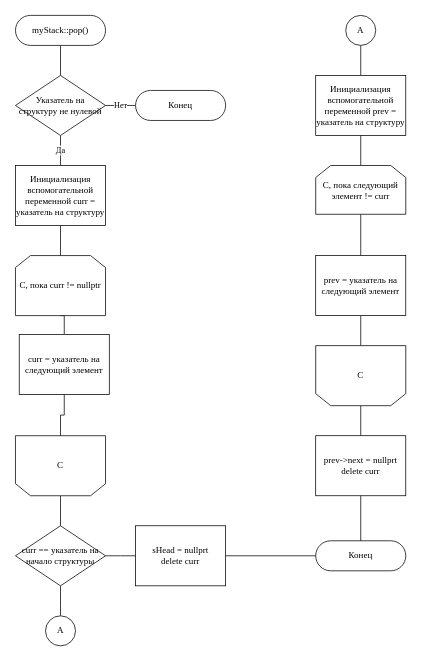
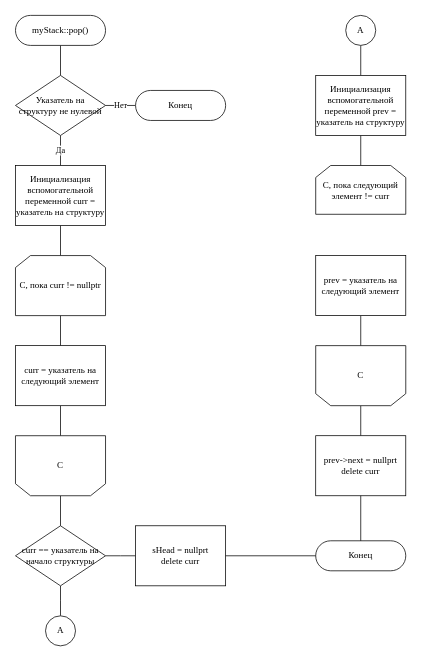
edge "C, пока следующий элемент != curr" -- "prev = указатель на следующий элемент": removed
node "curr = указатель на следующий элемент": moved (64, 364) -> (60, 375)
